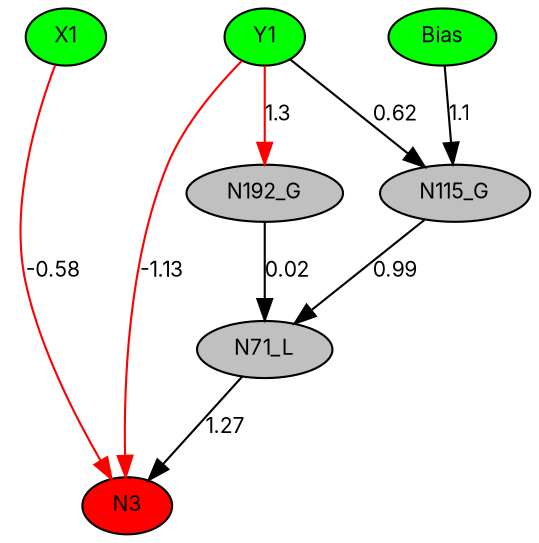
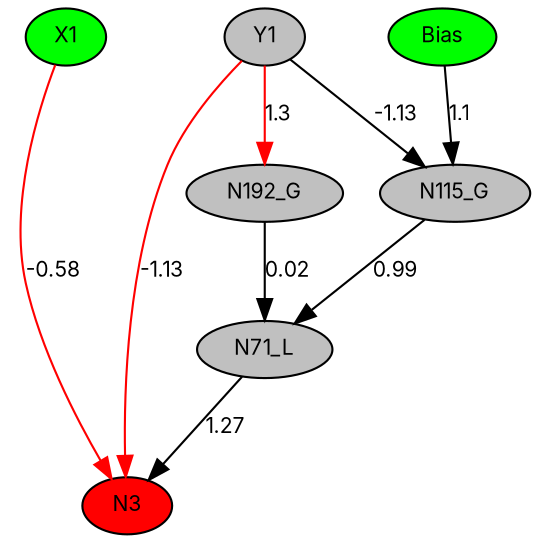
node "Y1": fillcolor green -> gray
edge "Y1" -> "N115_G": label "0.62" -> "-1.13"
